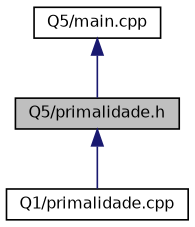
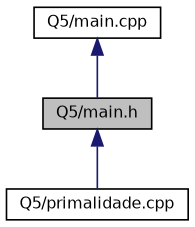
node "Q5/primalidade.h": label "Q5/primalidade.h" -> "Q5/main.h"
node "Q1/primalidade.cpp": label "Q1/primalidade.cpp" -> "Q5/primalidade.cpp"
